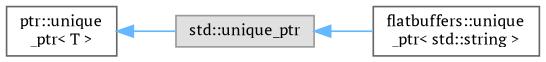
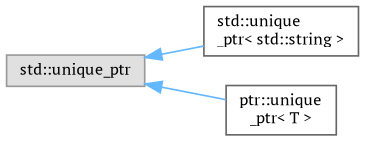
edge "std::unique_ptr" -> "ptr::unique _ptr< T >": reversed
node "flatbuffers::unique _ptr< std::string >": label "flatbuffers::unique _ptr< std::string >" -> "std::unique _ptr< std::string >"
